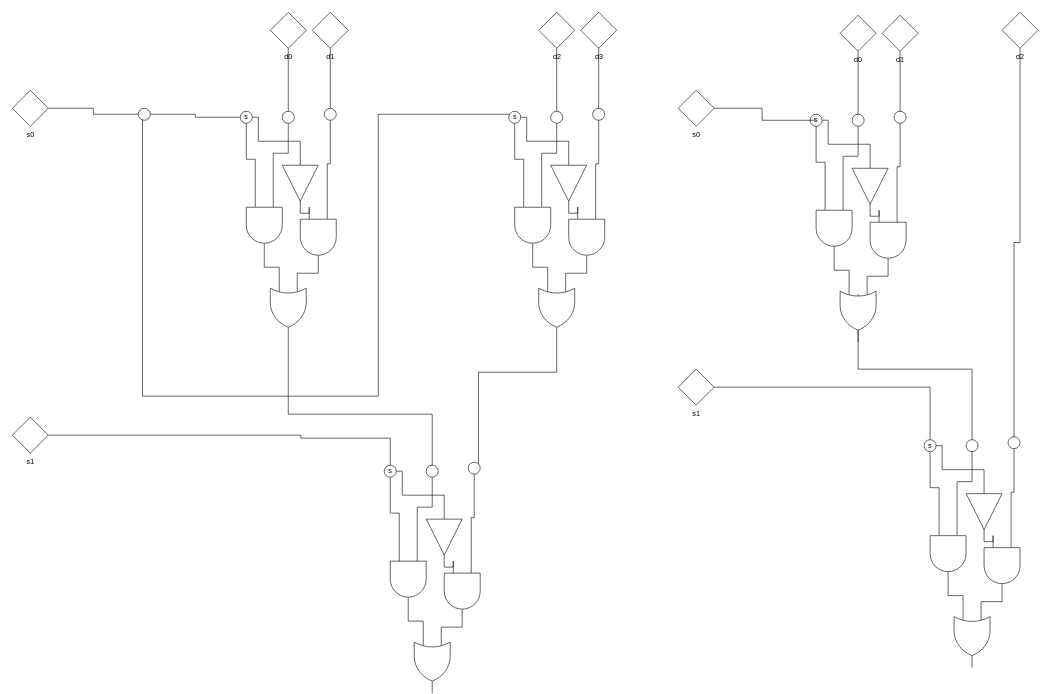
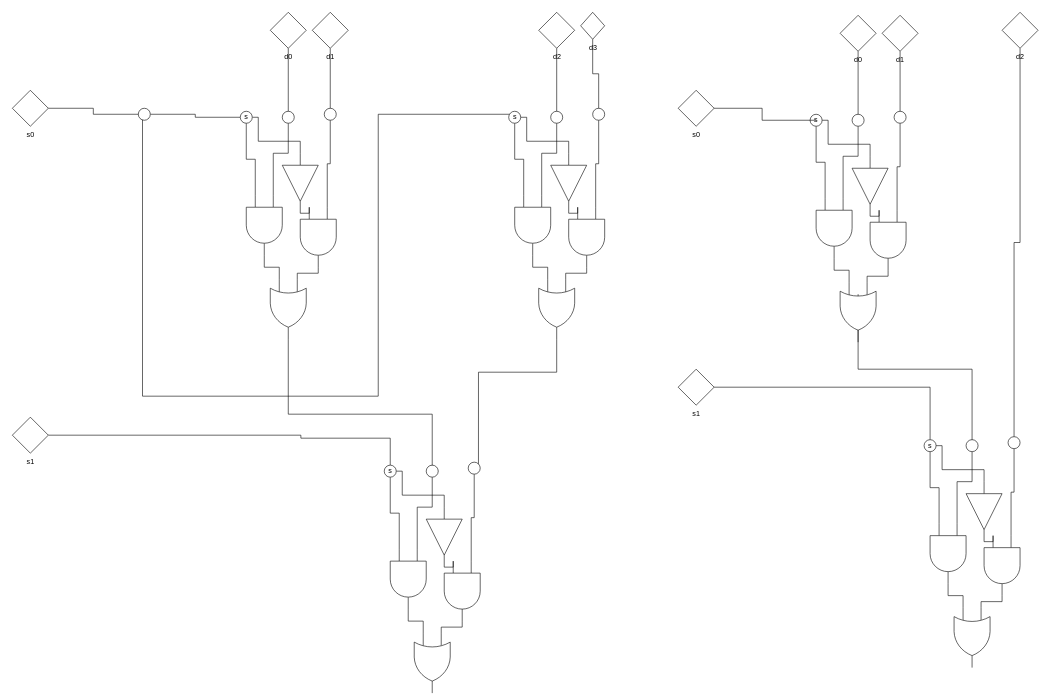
node "d3": size 36x36 -> 24x27
